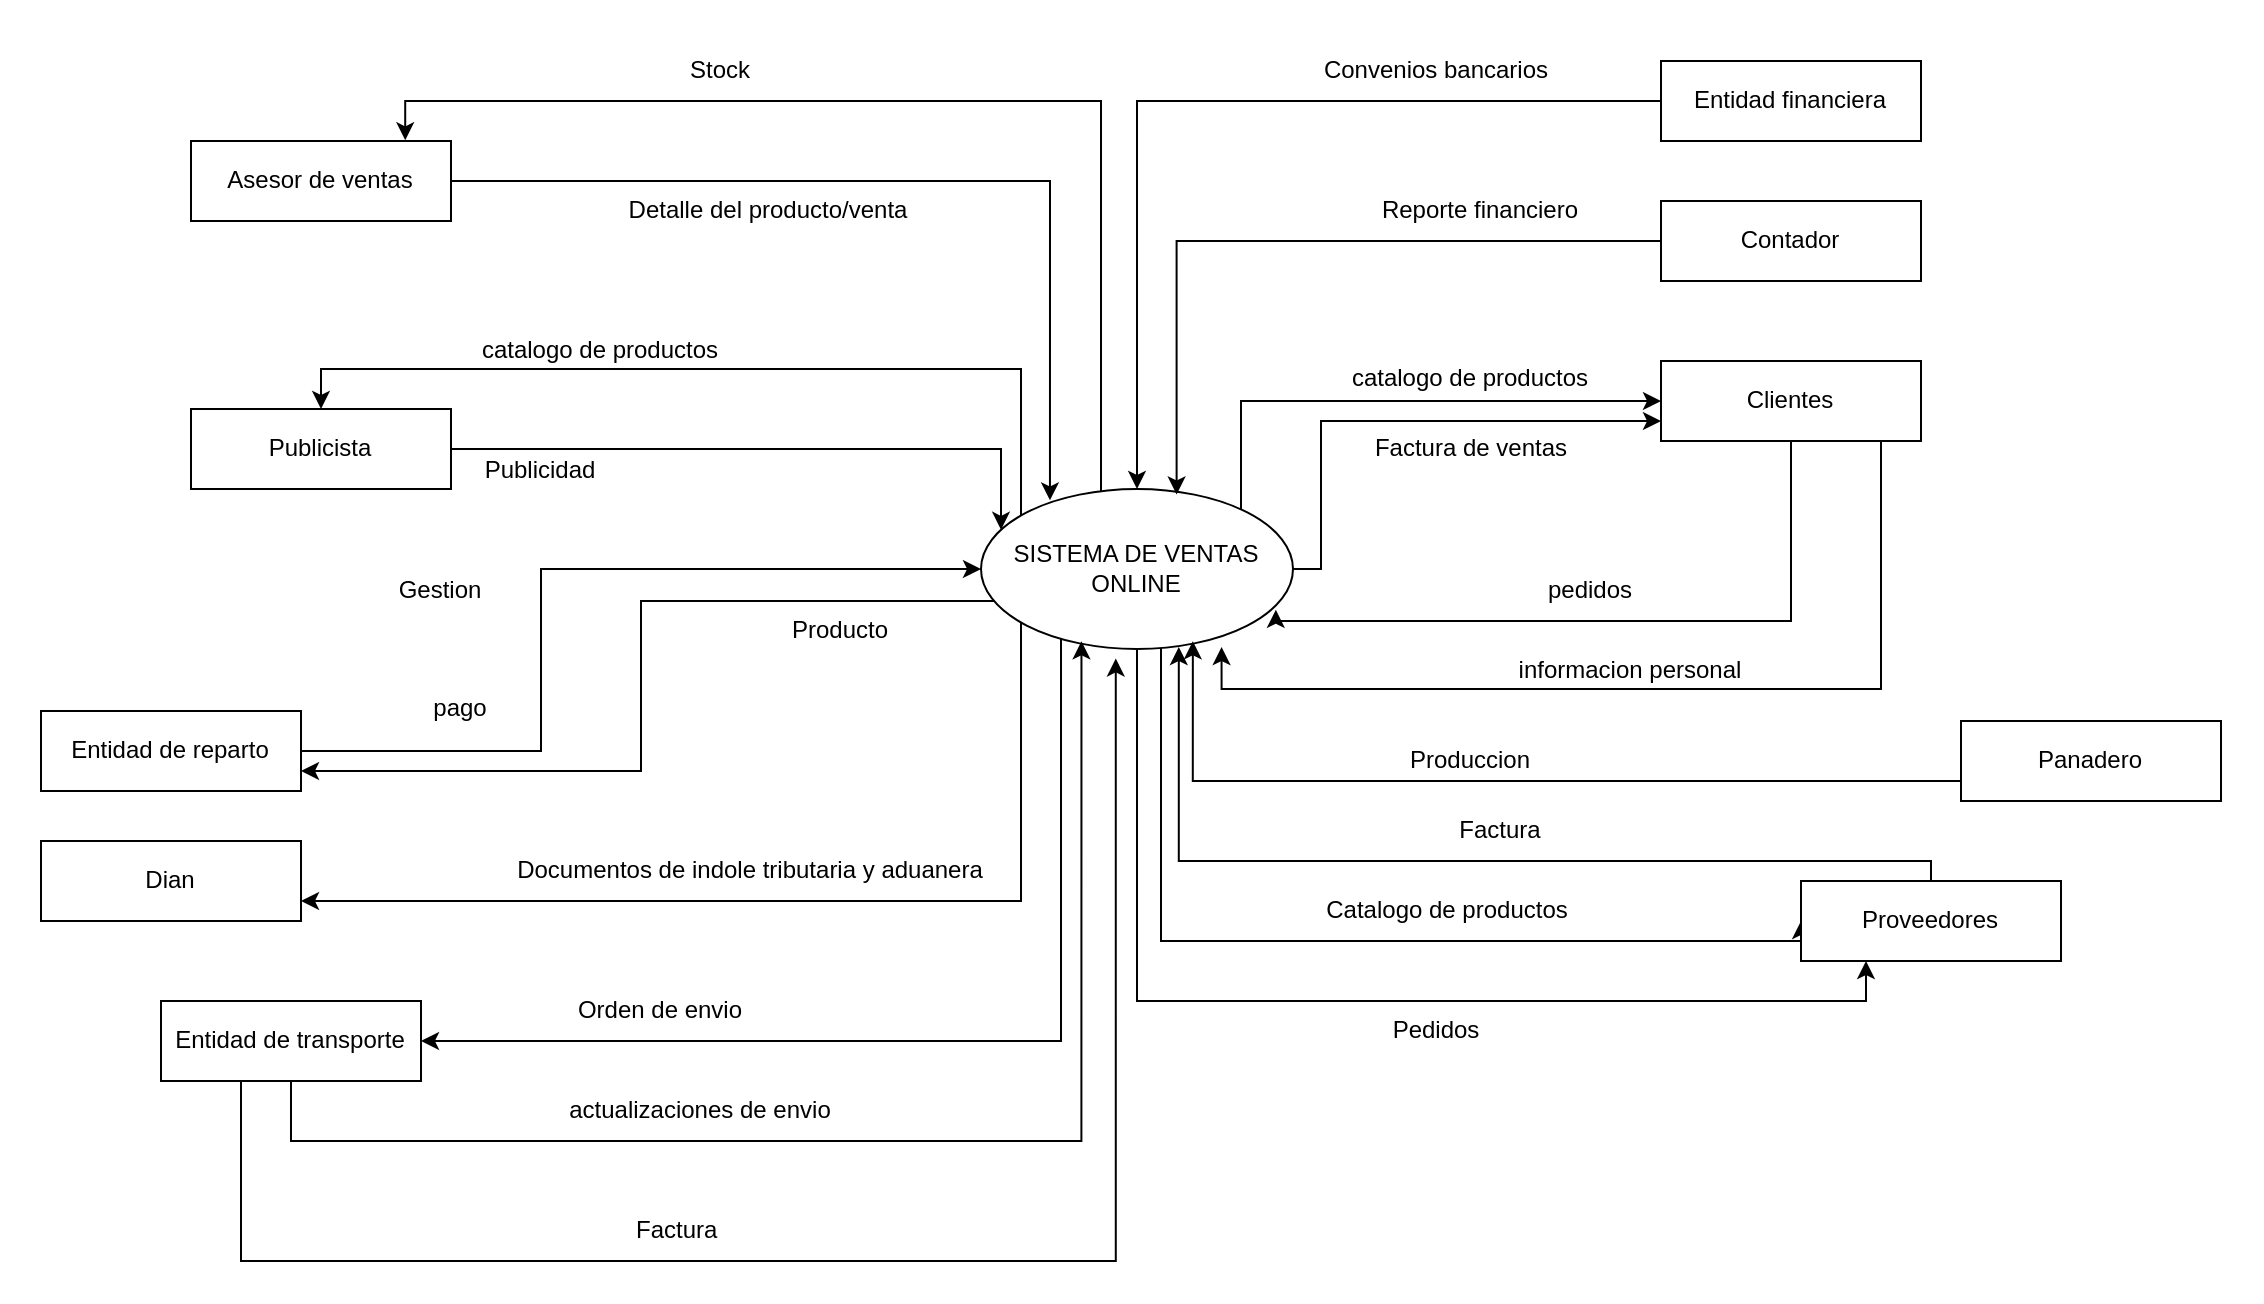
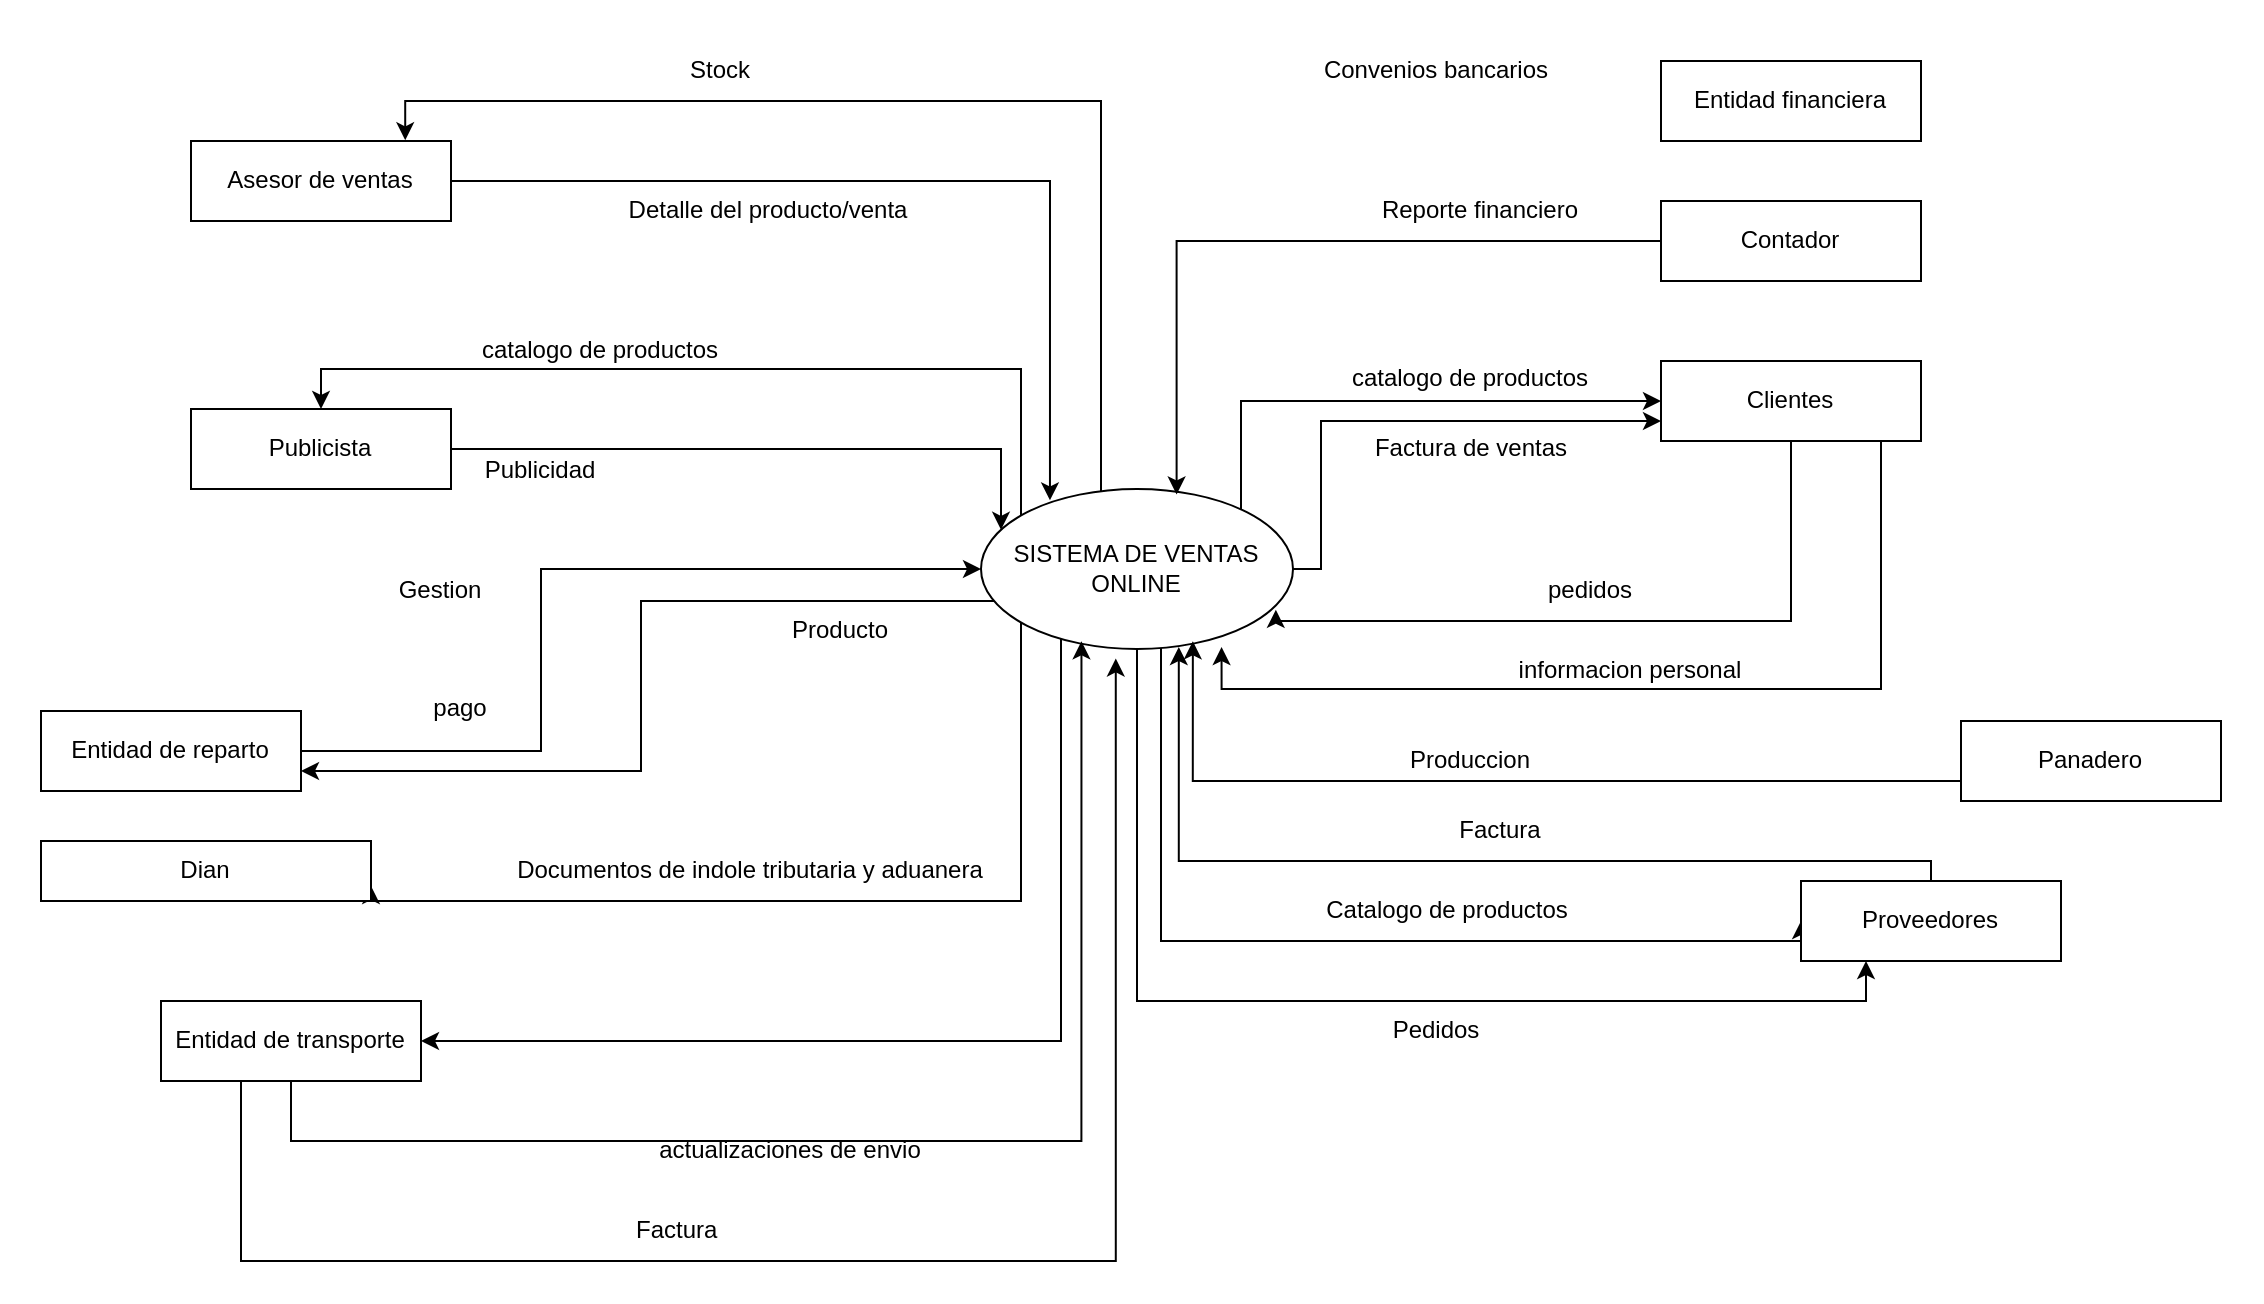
edge "Entidad financiera" -> "SISTEMA DE VENTAS ONLINE": removed
node "Dian": size 260x80 -> 330x60
node "Orden de envio": removed
node "actualizaciones de envio": moved (701, 1111) -> (791, 1151)
